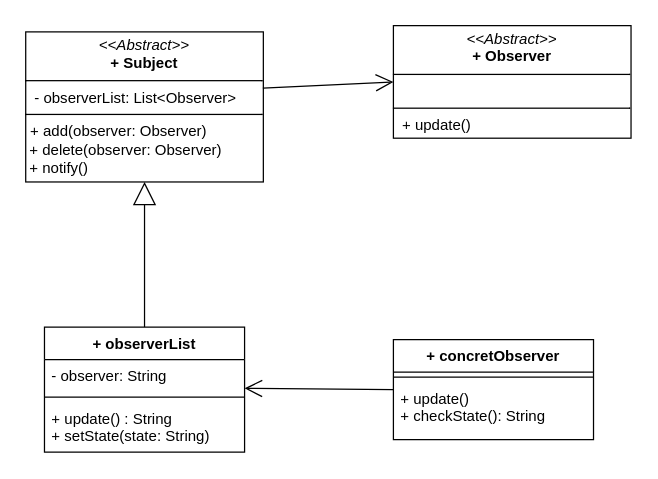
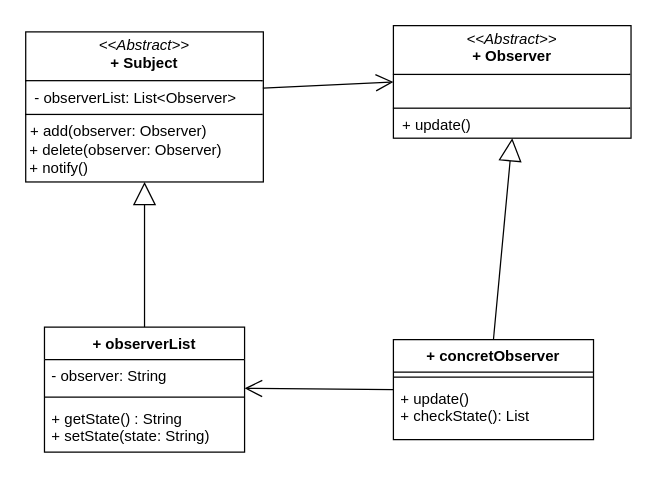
edge "+ concretObserver" -> "<<Abstract>> + Observer + update()": added
node "+ update() + checkState(): String": label "+ update() + checkState(): String" -> "+ update() + checkState(): List"
node "+ update() : String + setState(state: String)": label "+ update() : String + setState(state: String)" -> "+ getState() : String + setState(state: String)"
